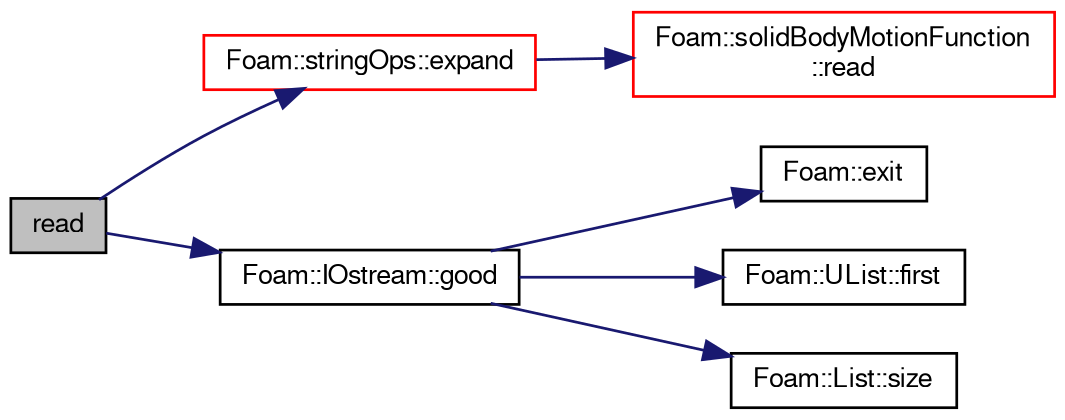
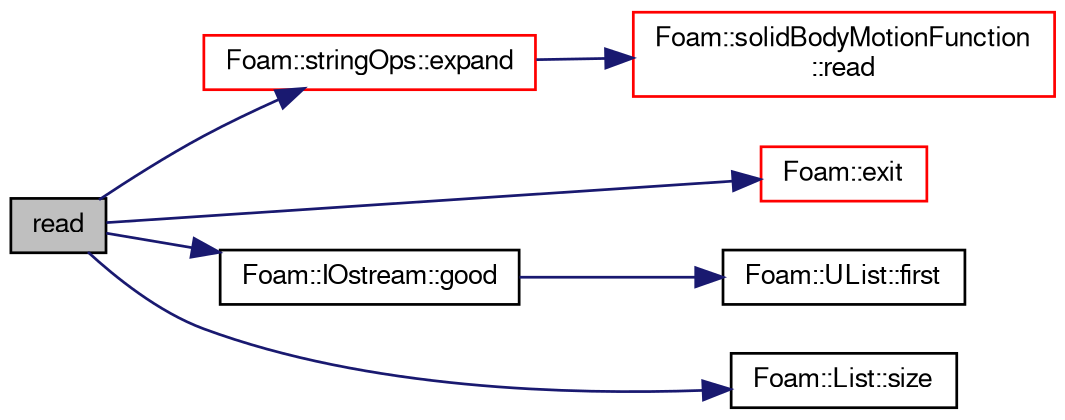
node "Foam::exit": color black -> red
edge "Foam::IOstream::good" -> "Foam::exit": now "read" -> "Foam::exit"
edge "Foam::IOstream::good" -> "Foam::List::size": now "read" -> "Foam::List::size"
